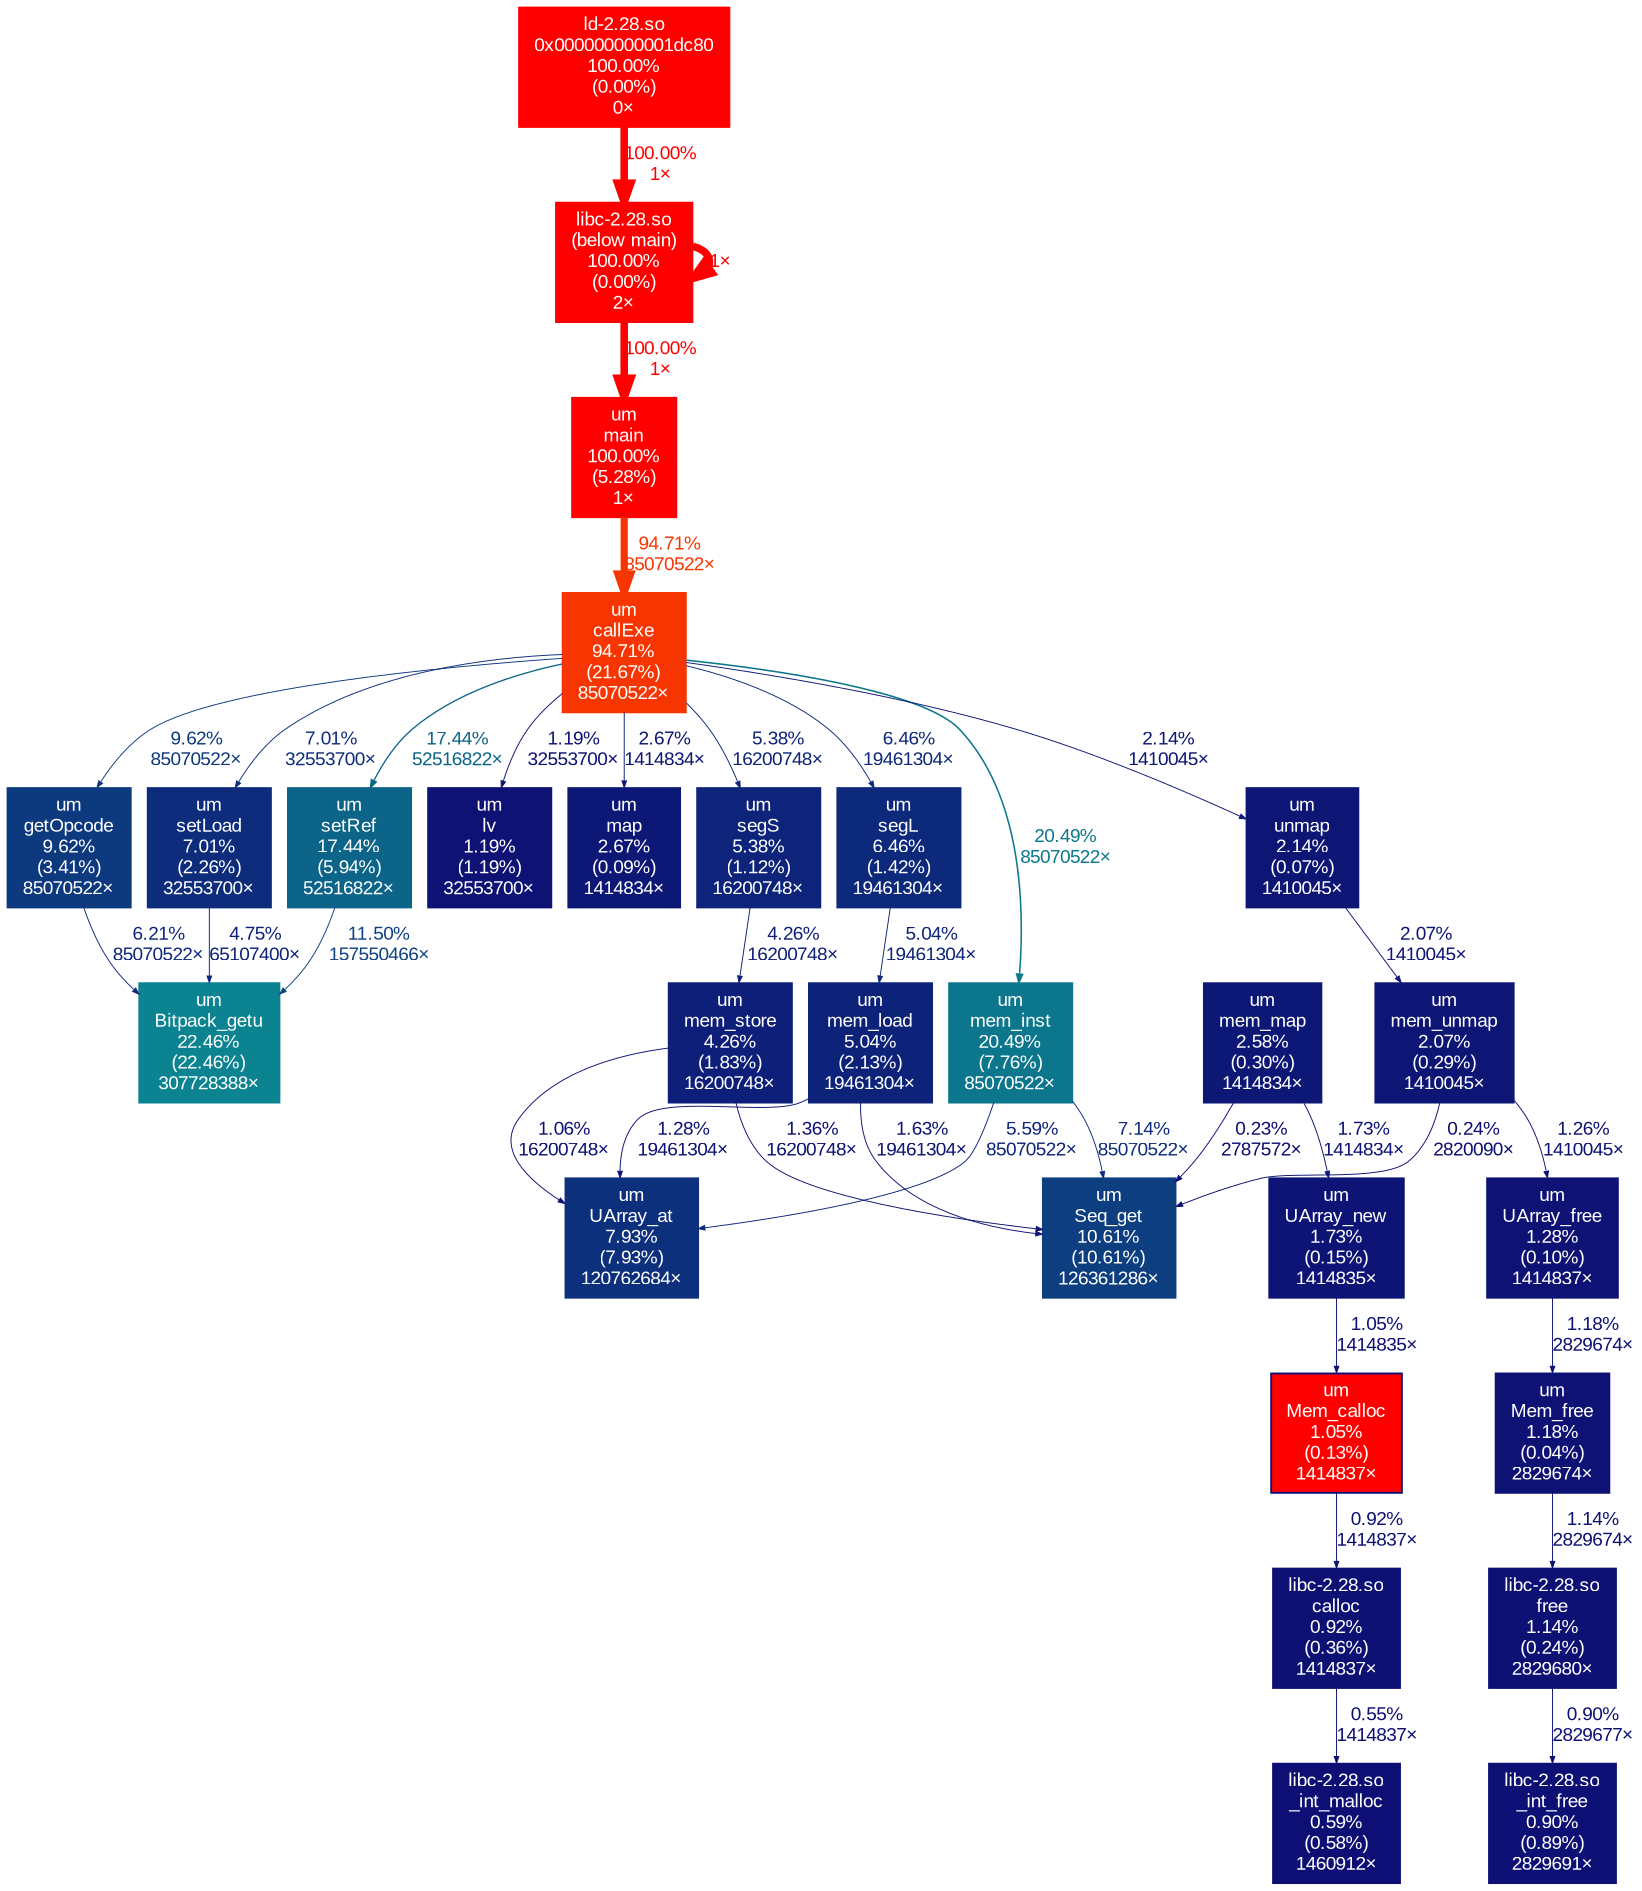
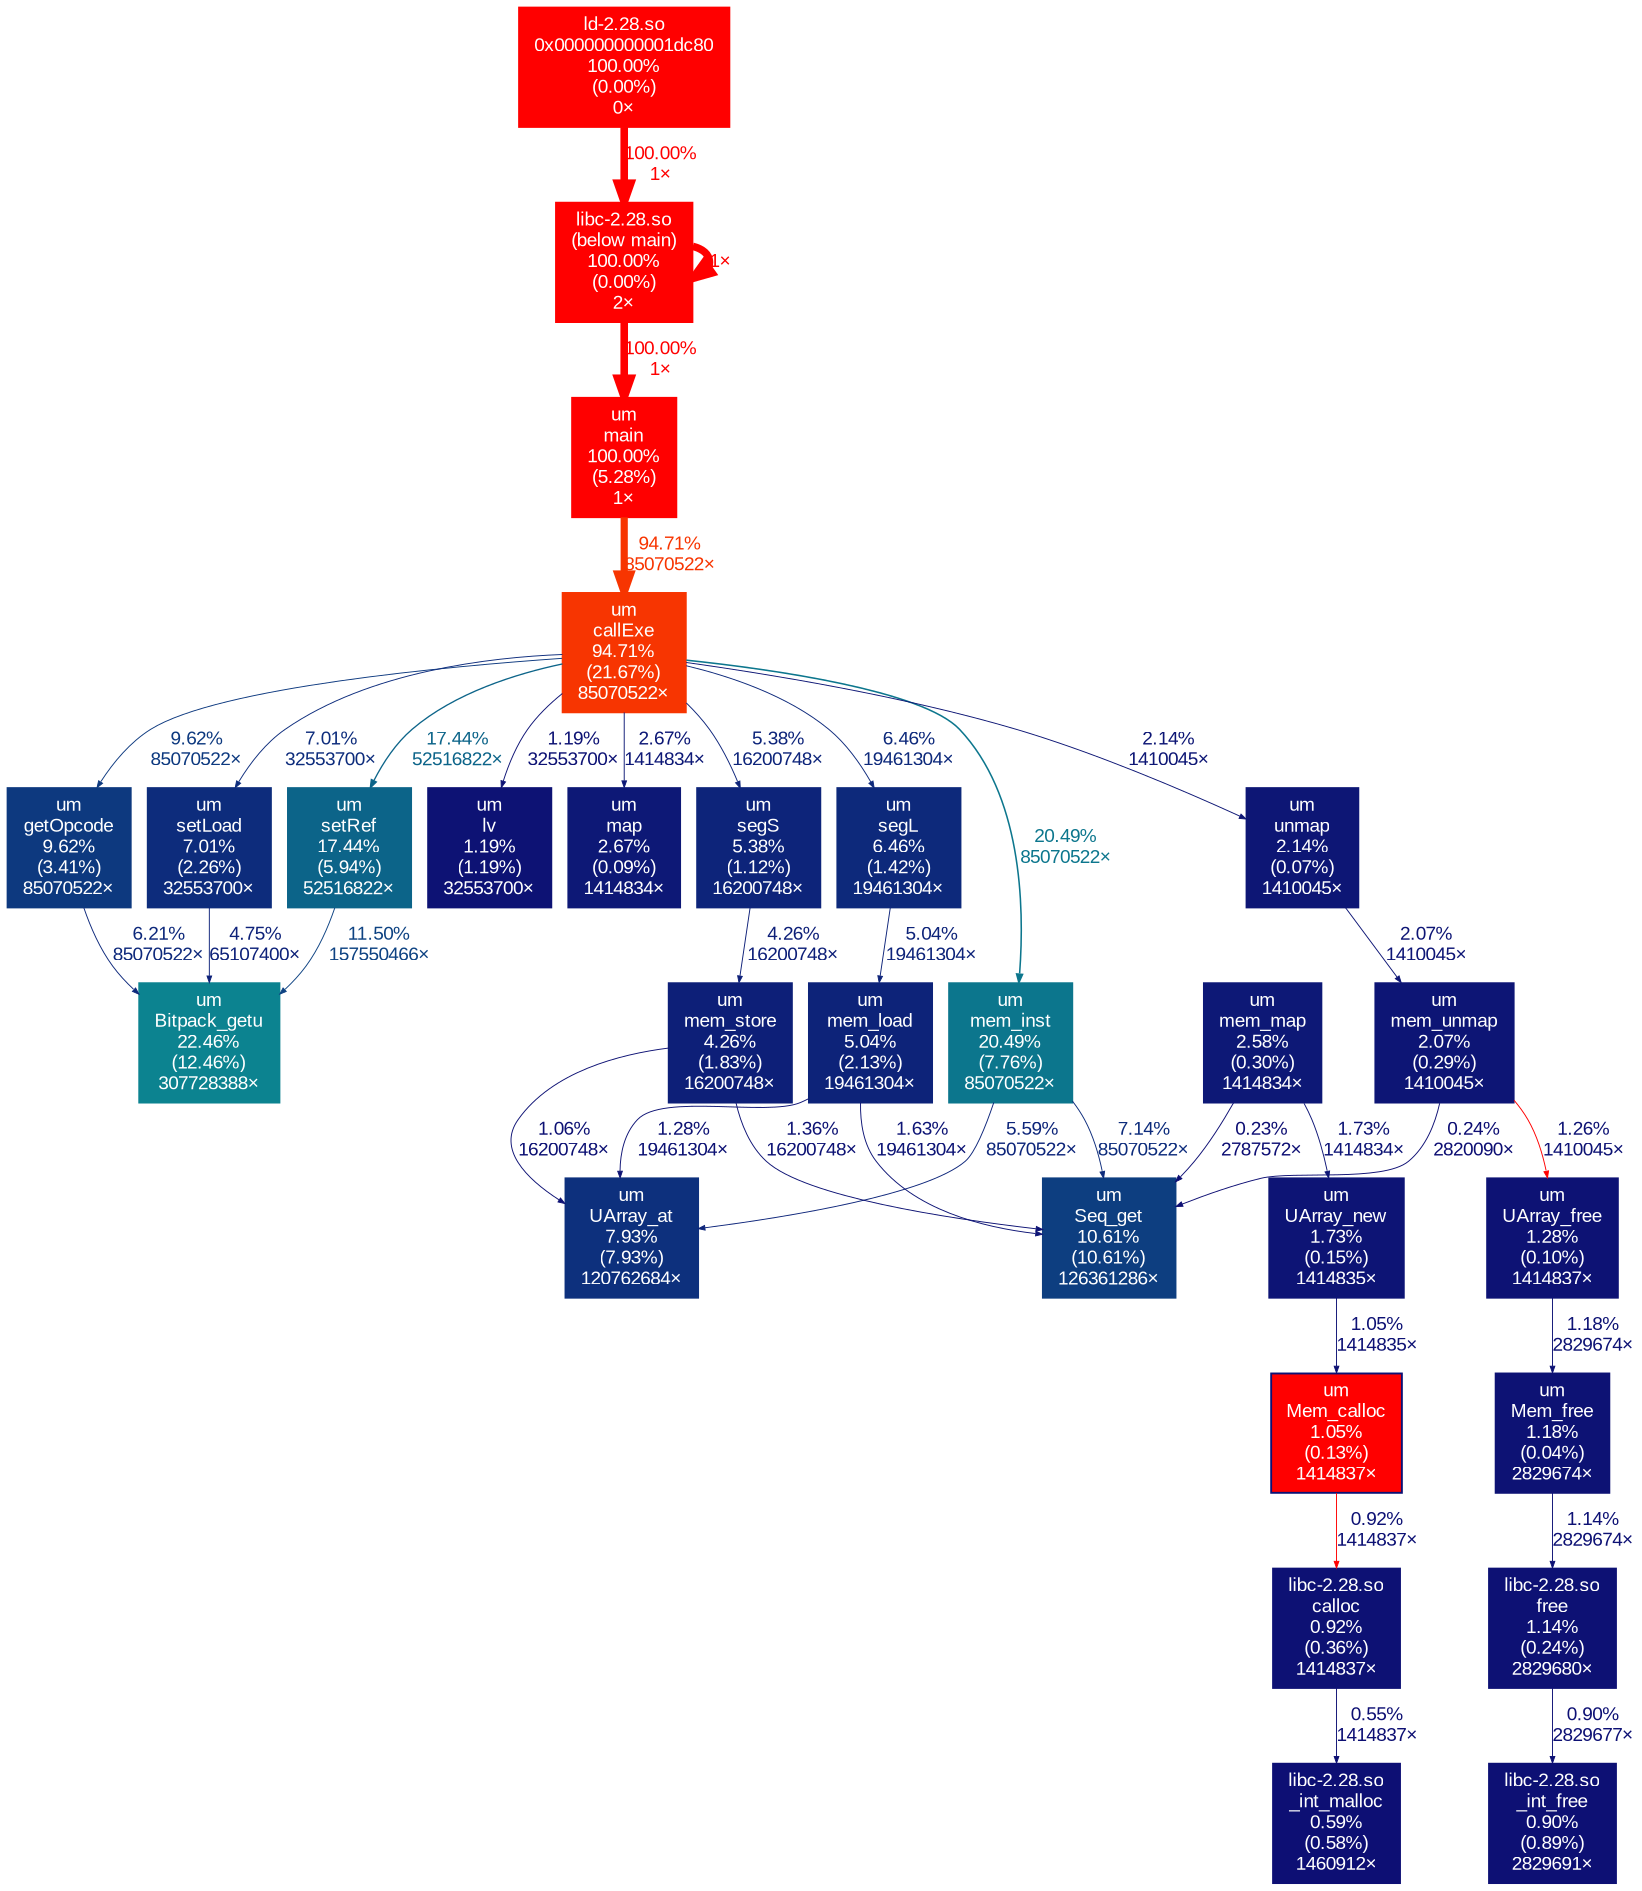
node "um Bitpack_getu 22.46% (22.46%) 307728388×": label "um Bitpack_getu 22.46% (22.46%) 307728388×" -> "um Bitpack_getu 22.46% (12.46%) 307728388×"
edge "um mem_unmap 2.07% (0.29%) 1410045×" -> "um UArray_free 1.28% (0.10%) 1414837×": color #0d1274 -> #ff0000
edge "um Mem_calloc 1.05% (0.13%) 1414837×" -> "libc-2.28.so calloc 0.92% (0.36%) 1414837×": color #0d1174 -> #ff0000
